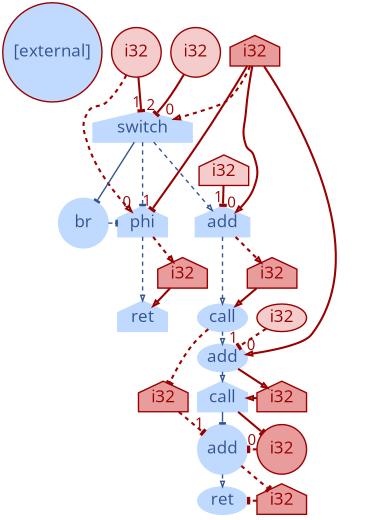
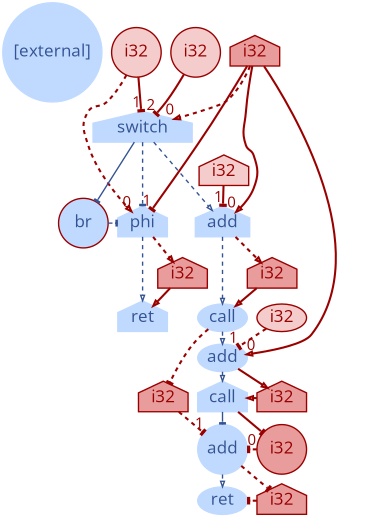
node "[external]": color #990000 -> #c0daff
node "br": color #c0daff -> #990000
